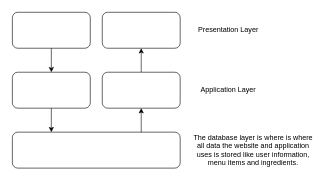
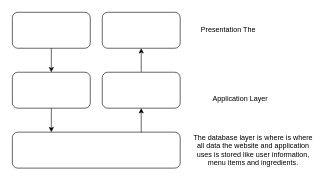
node "Presentation Layer": label "Presentation Layer" -> "Presentation The"
node "Application Layer": moved (228, 90) -> (240, 99)
